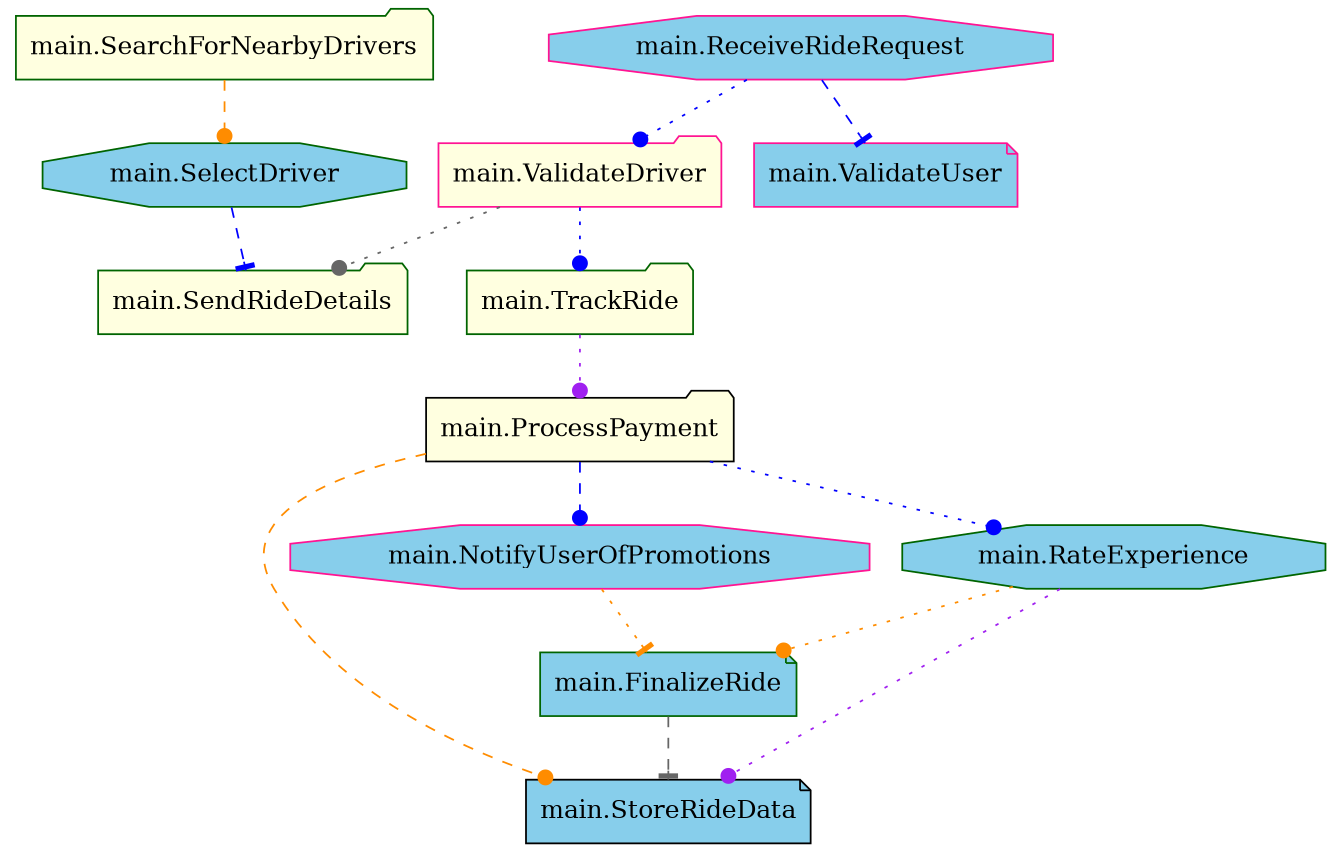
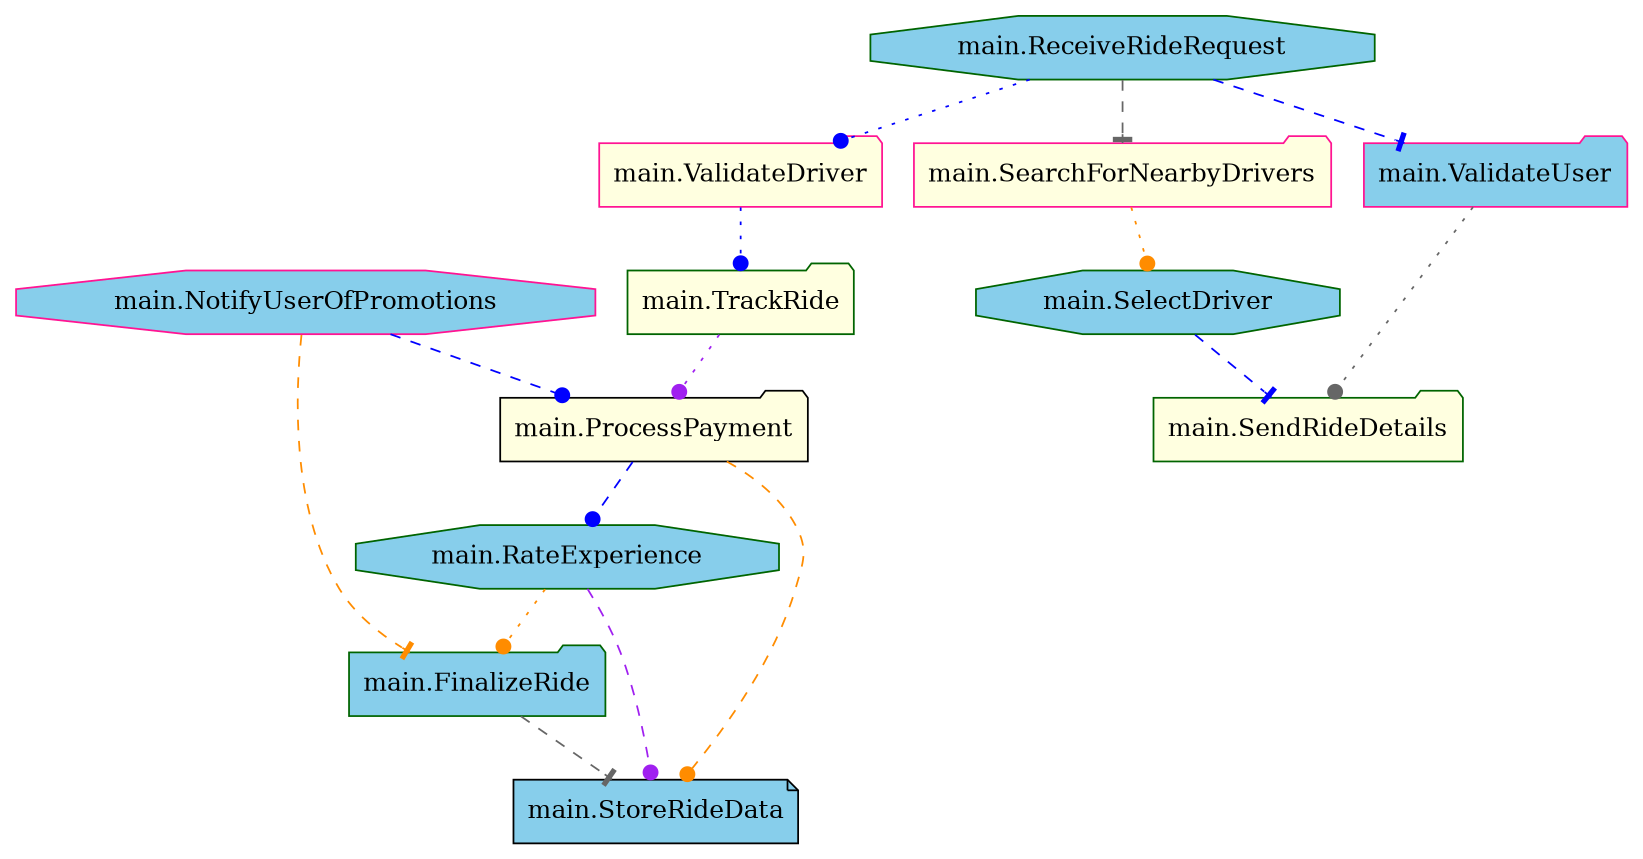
node "main.SearchForNearbyDrivers": color darkgreen -> deeppink
node "main.ReceiveRideRequest": color deeppink -> darkgreen
edge "main.SearchForNearbyDrivers" -> "main.SelectDriver": style dashed -> dotted
edge "main.ReceiveRideRequest" -> "main.SearchForNearbyDrivers": added
node "main.ValidateUser": shape note -> folder
edge "main.ValidateDriver" -> "main.SendRideDetails": now "main.ValidateUser" -> "main.SendRideDetails"
edge "main.ProcessPayment" -> "main.NotifyUserOfPromotions": reversed
edge "main.ProcessPayment" -> "main.RateExperience": style dotted -> dashed
edge "main.NotifyUserOfPromotions" -> "main.FinalizeRide": style dotted -> dashed
edge "main.RateExperience" -> "main.StoreRideData": style dotted -> dashed
node "main.FinalizeRide": shape note -> folder
